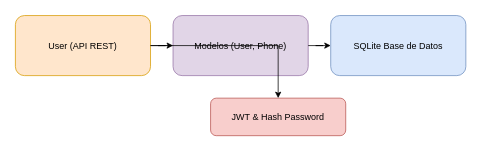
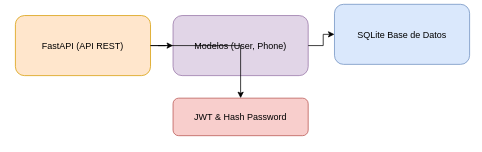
node "SQLite Base de Datos": moved (398, 45) -> (402, 34)
node "User (API REST)": label "User (API REST)" -> "FastAPI (API REST)"
node "JWT & Hash Password": moved (278, 117) -> (240, 117)
